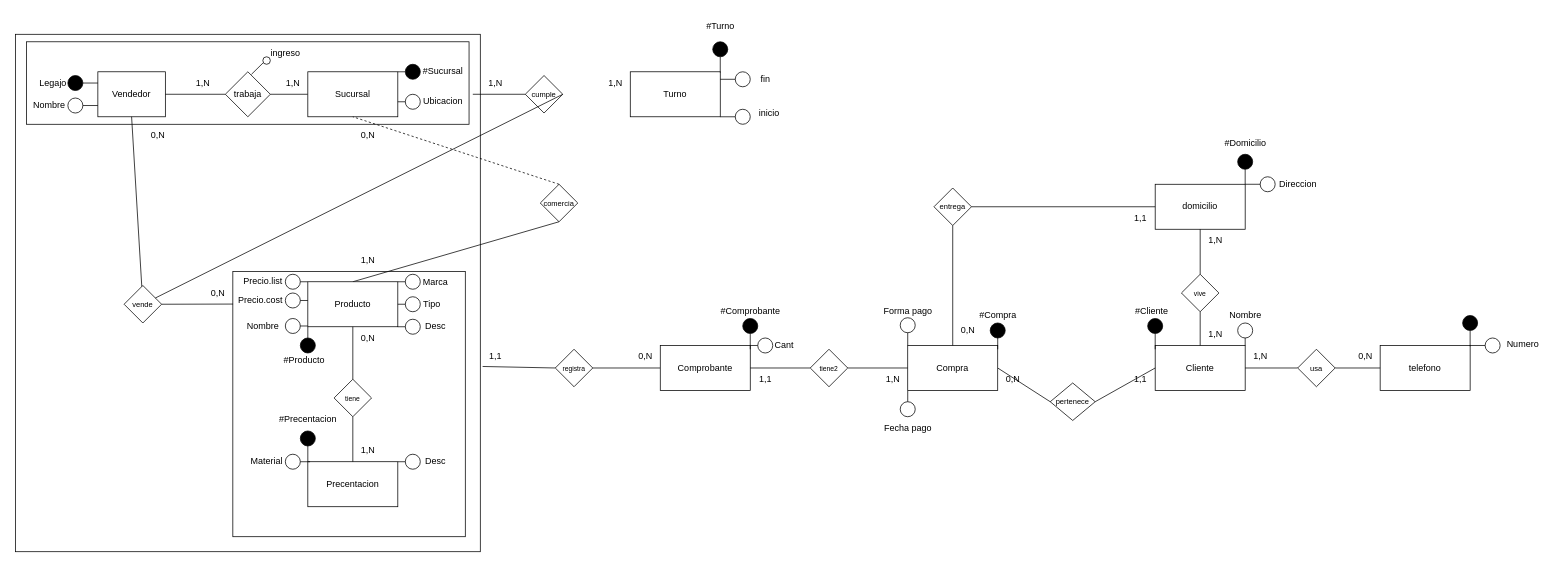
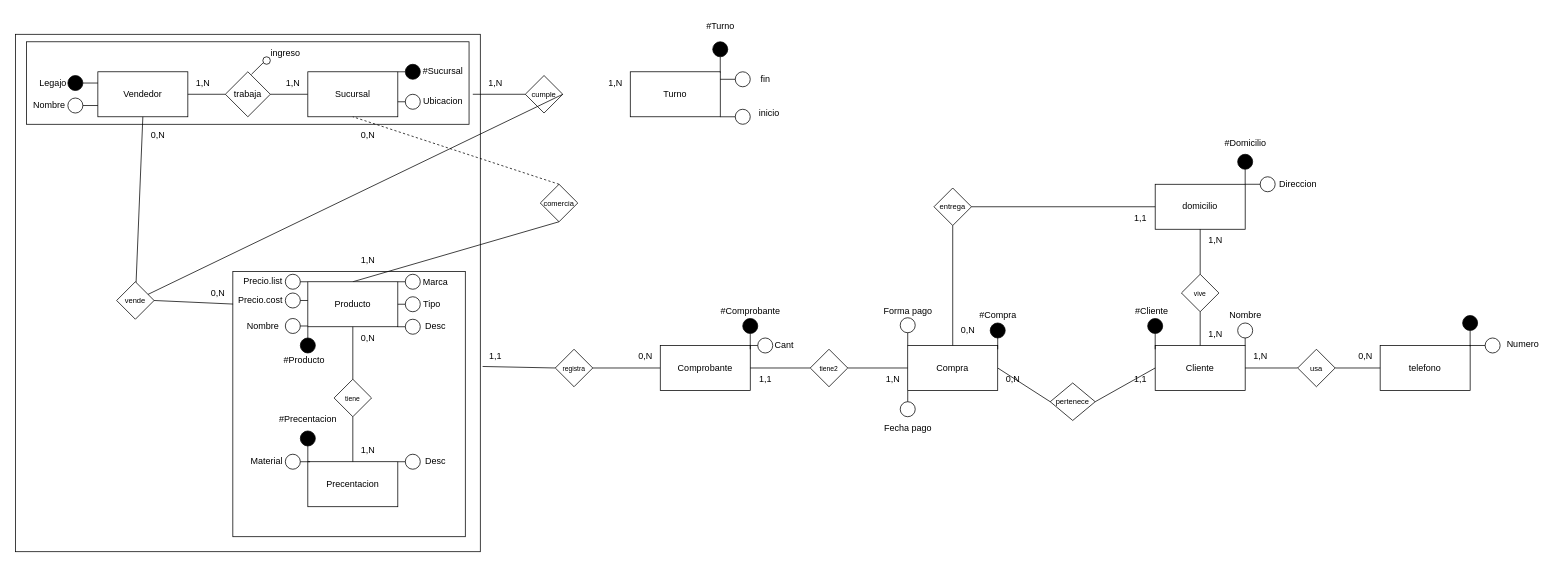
node "Vendedor": size 68x45 -> 90x45
node "vende": moved (143, 304) -> (135, 300)
